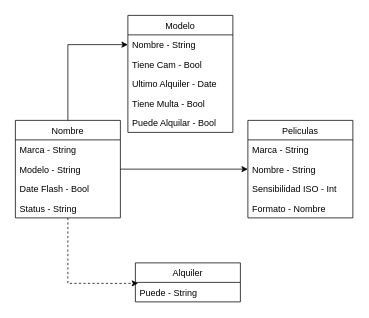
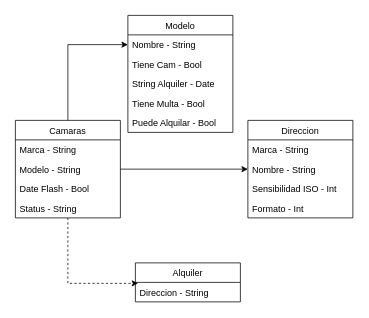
node "Ultimo Alquiler - Date": label "Ultimo Alquiler - Date" -> "String Alquiler - Date"
node "Nombre": label "Nombre" -> "Camaras"
node "Peliculas": label "Peliculas" -> "Direccion"
node "Formato - Nombre": label "Formato - Nombre" -> "Formato - Int"
node "Puede - String": label "Puede - String" -> "Direccion - String"
